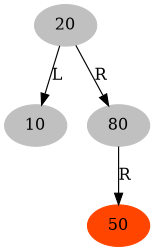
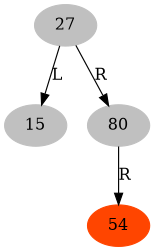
node "20": label "20" -> "27"
node "10": label "10" -> "15"
node "50": label "50" -> "54"
